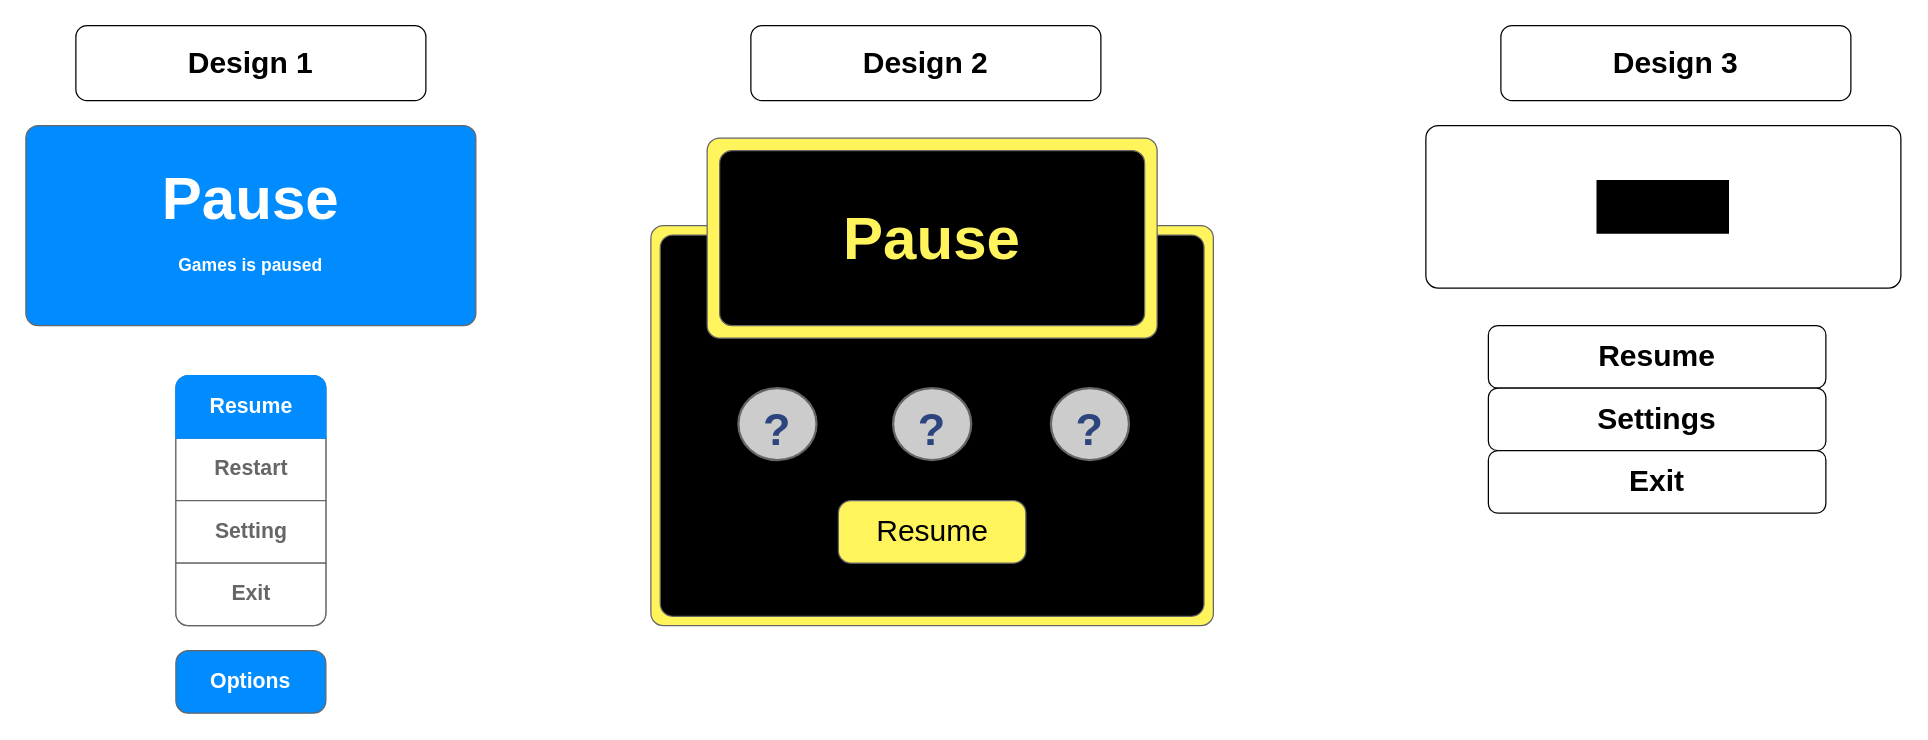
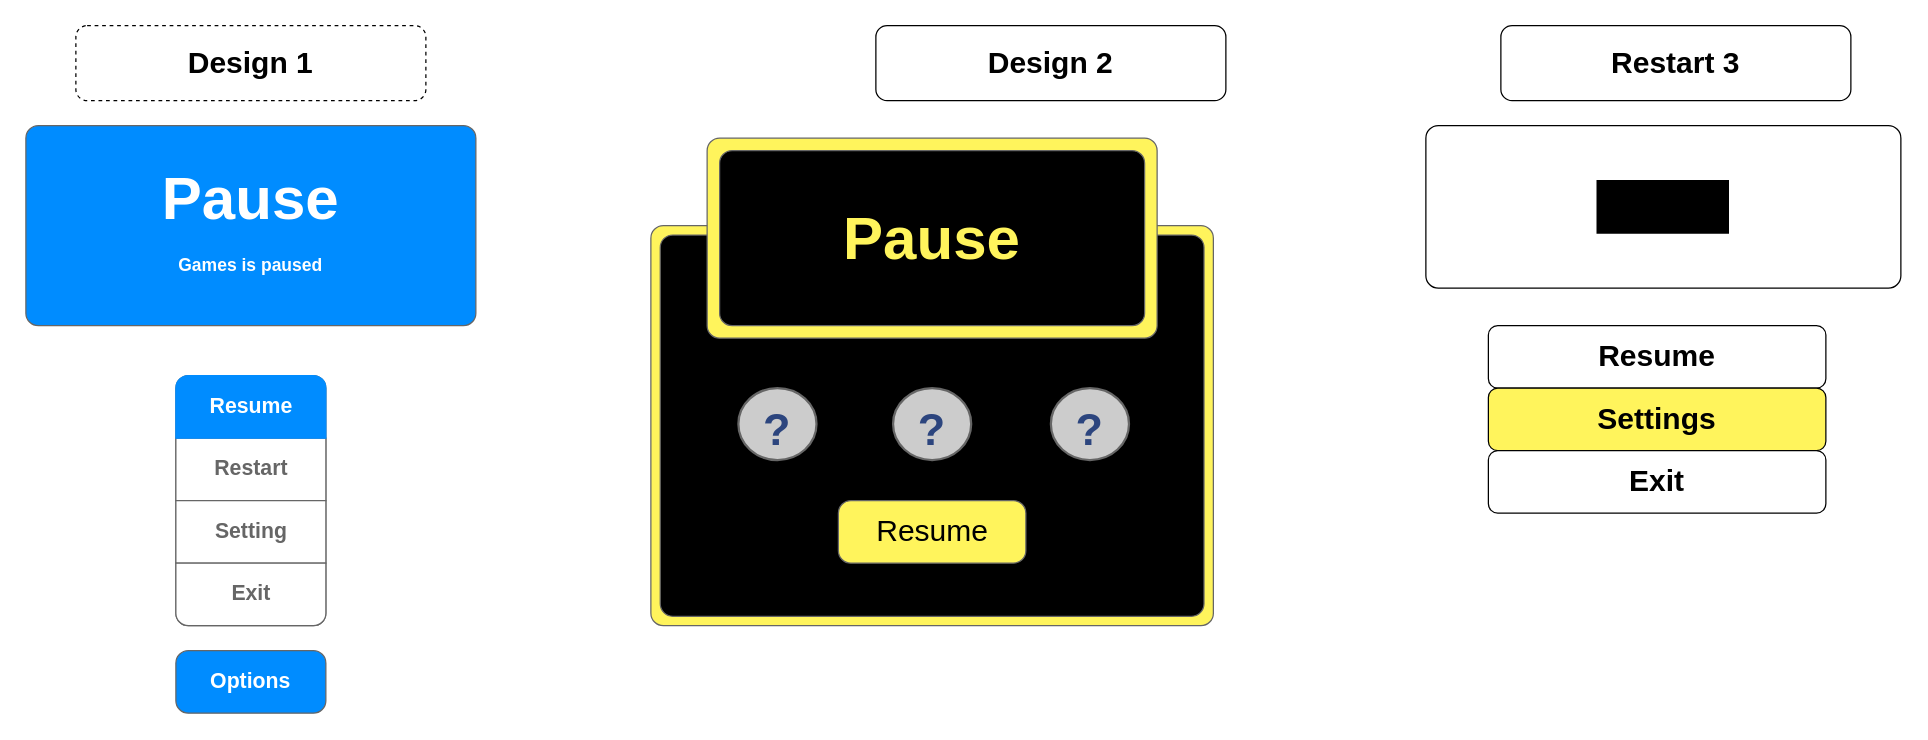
node "Design 1": style solid -> dashed
node "Design 2": moved (926, 63) -> (1051, 63)
node "Design 3": label "Design 3" -> "Restart 3"
node "Settings": fillcolor #ffffff -> #fff45c
